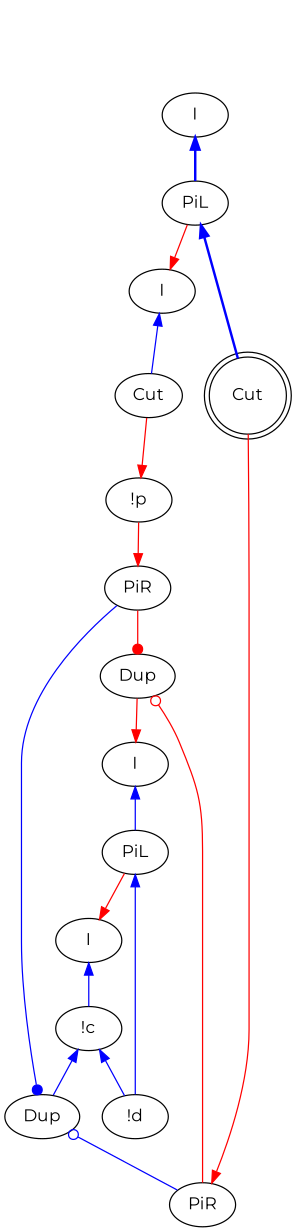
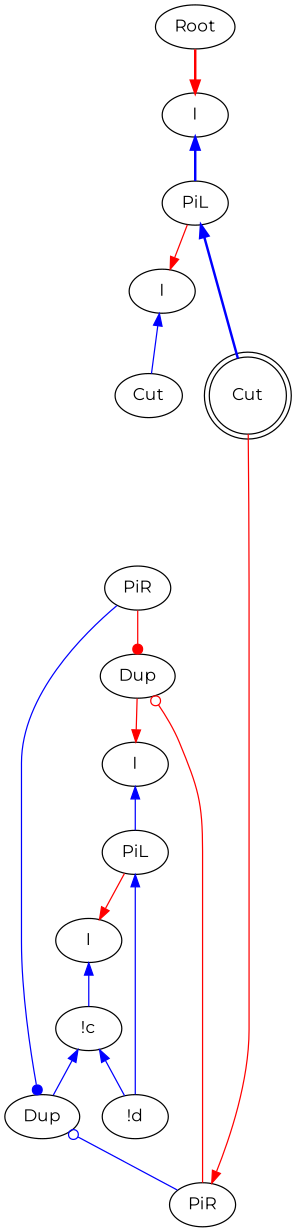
node "Root": added
node "!p": removed
